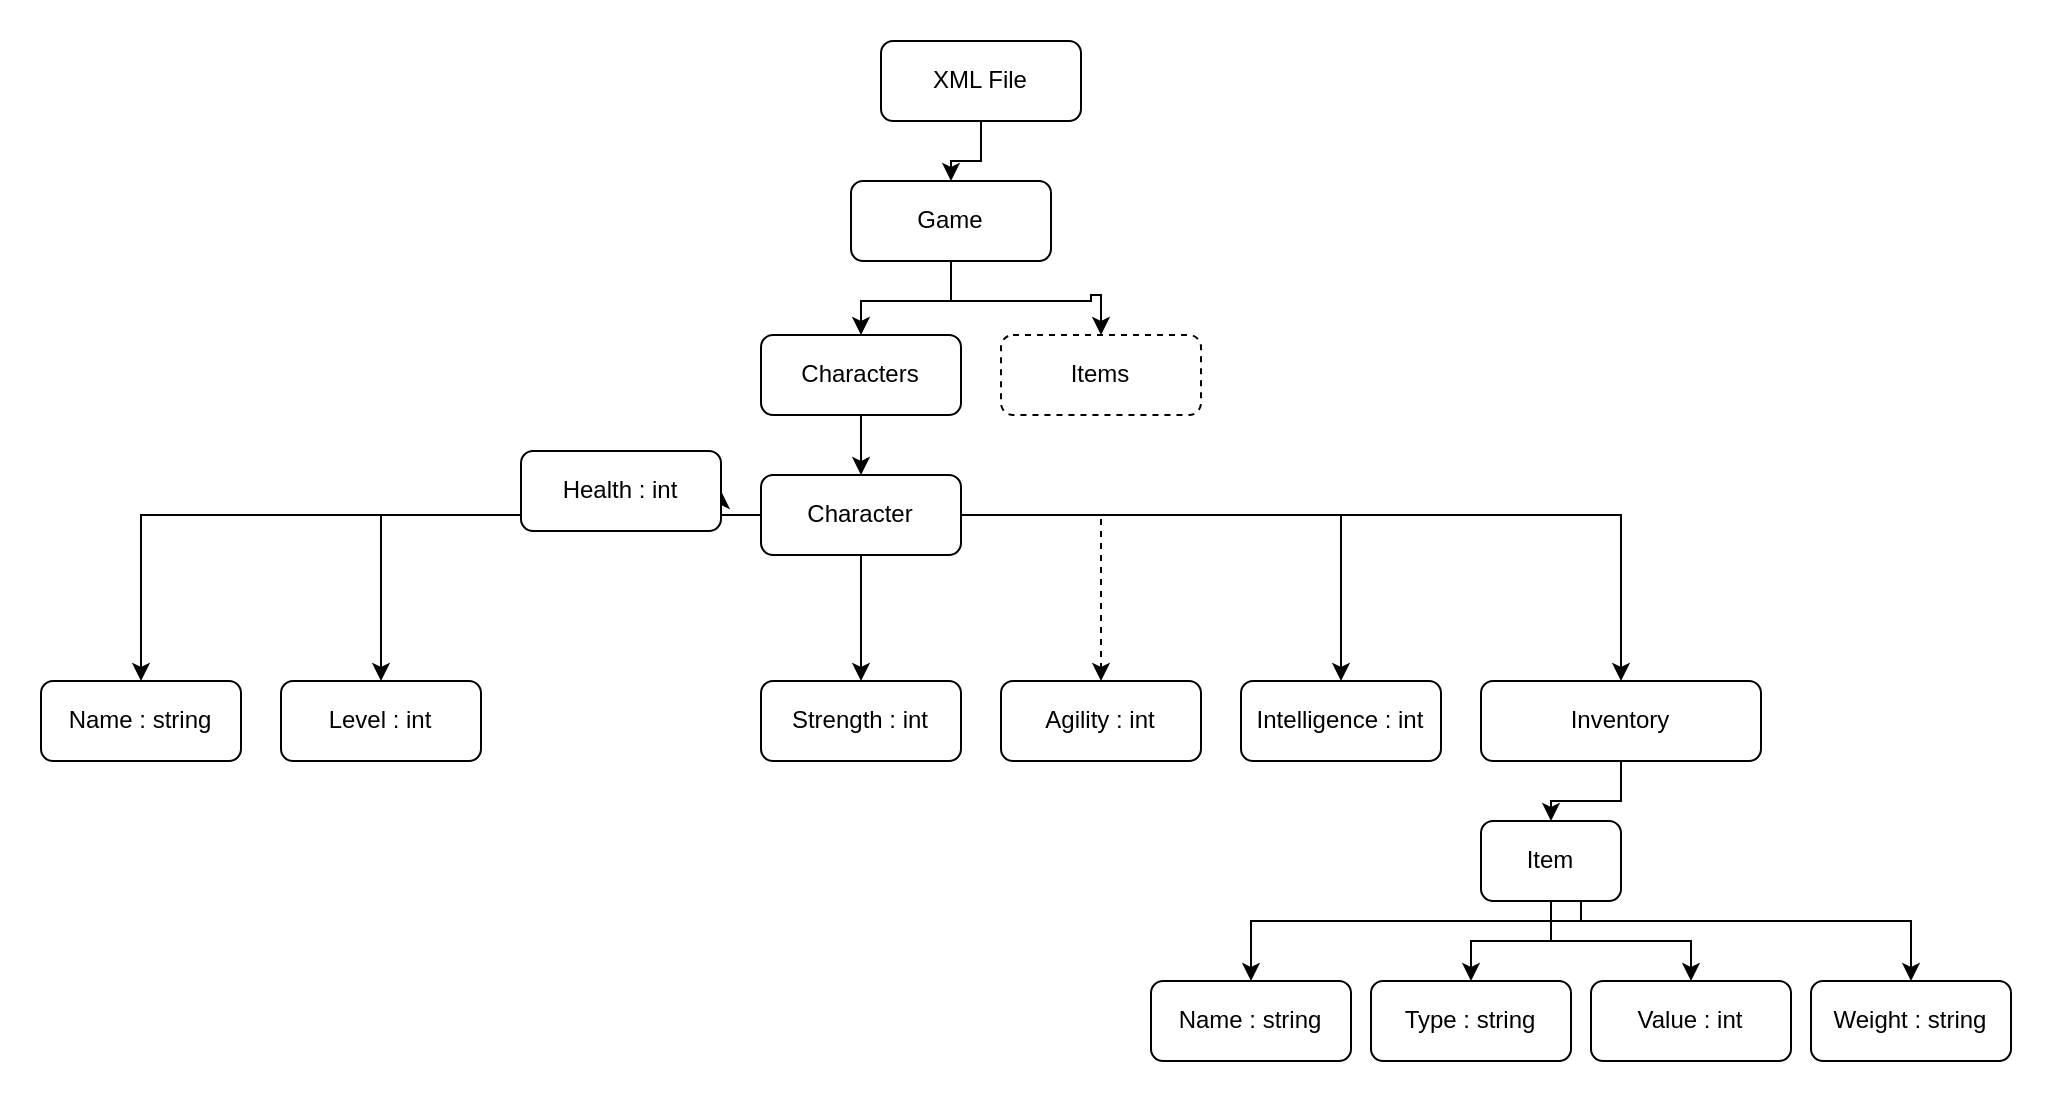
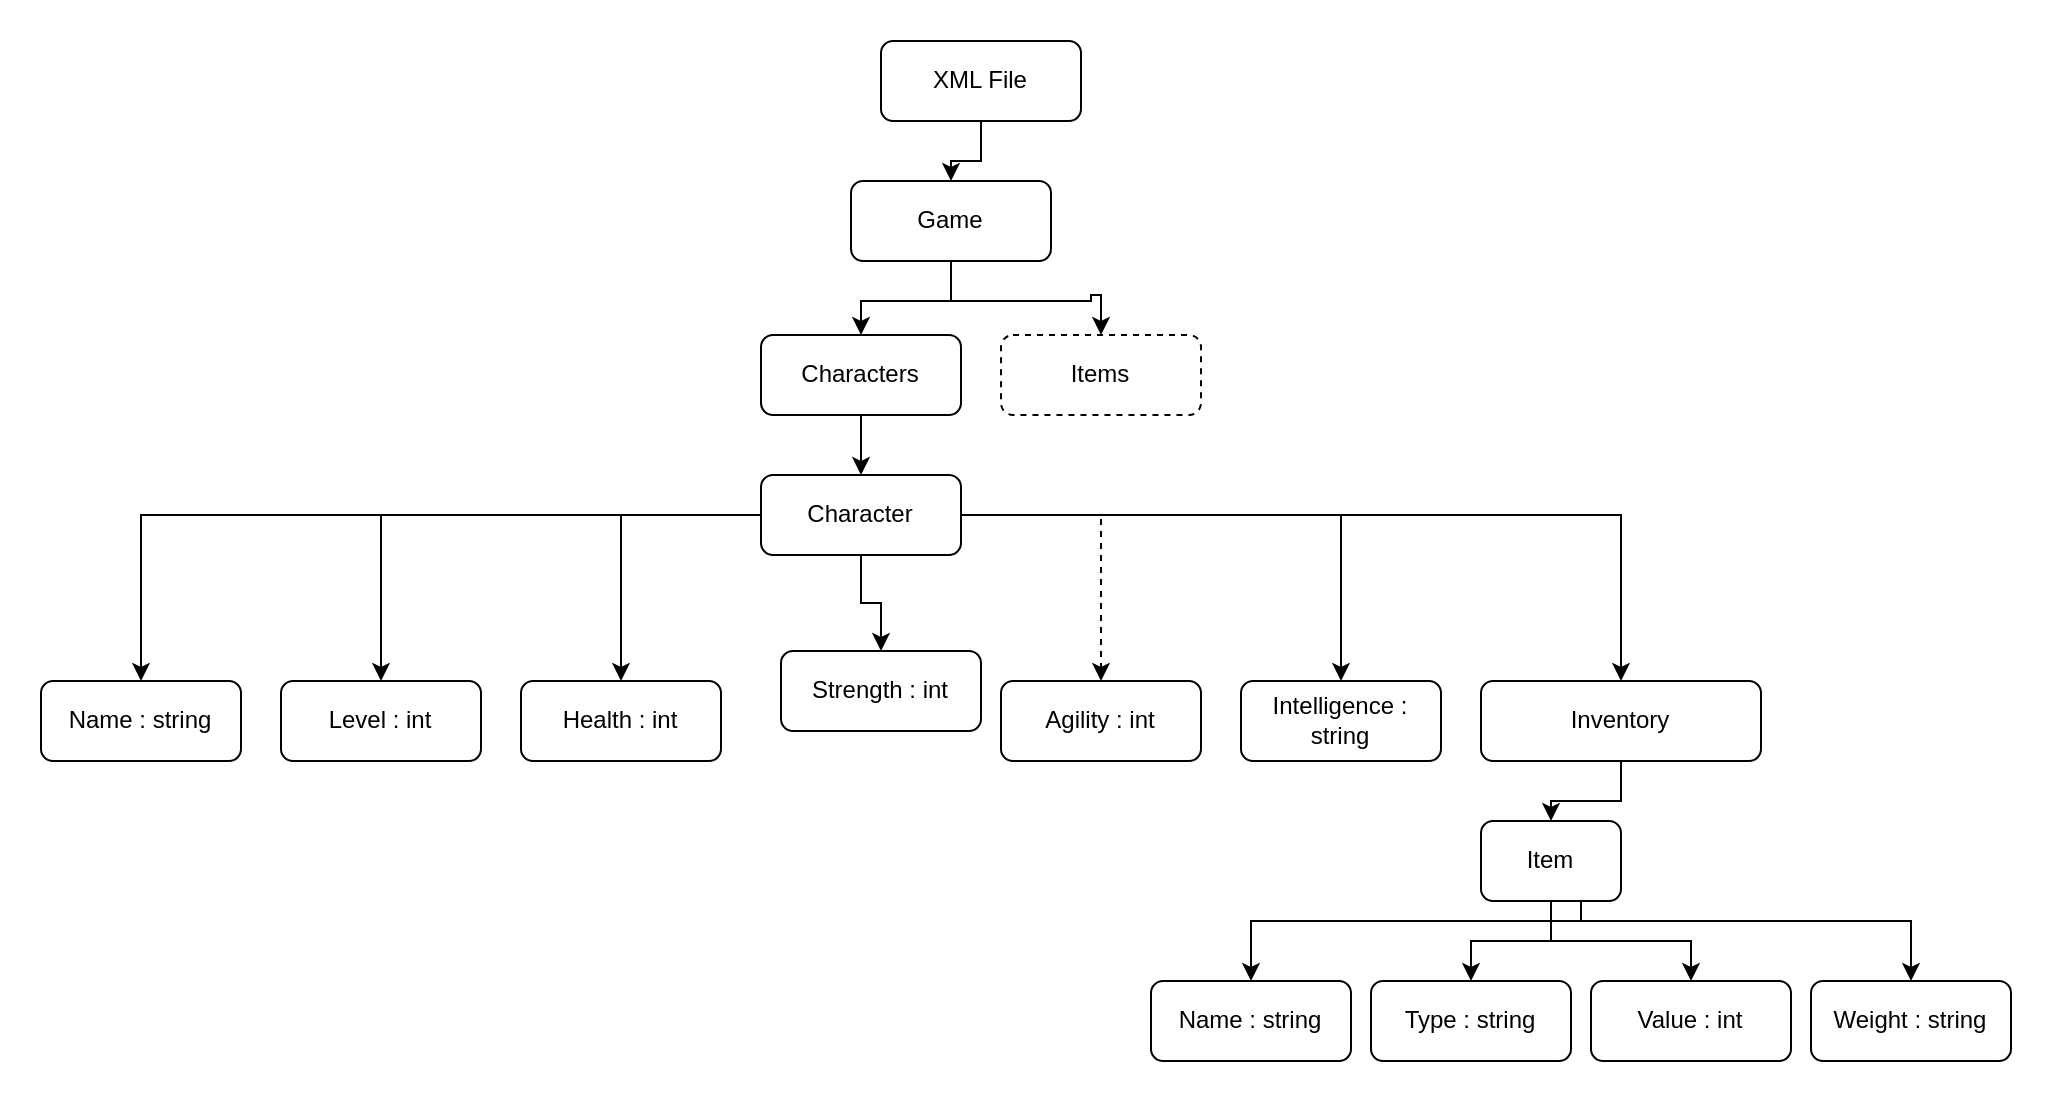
node "Health : int": moved (621, 491) -> (621, 721)
node "Strength : int": moved (861, 721) -> (881, 691)
node "Intelligence : int": label "Intelligence : int" -> "Intelligence : string"
